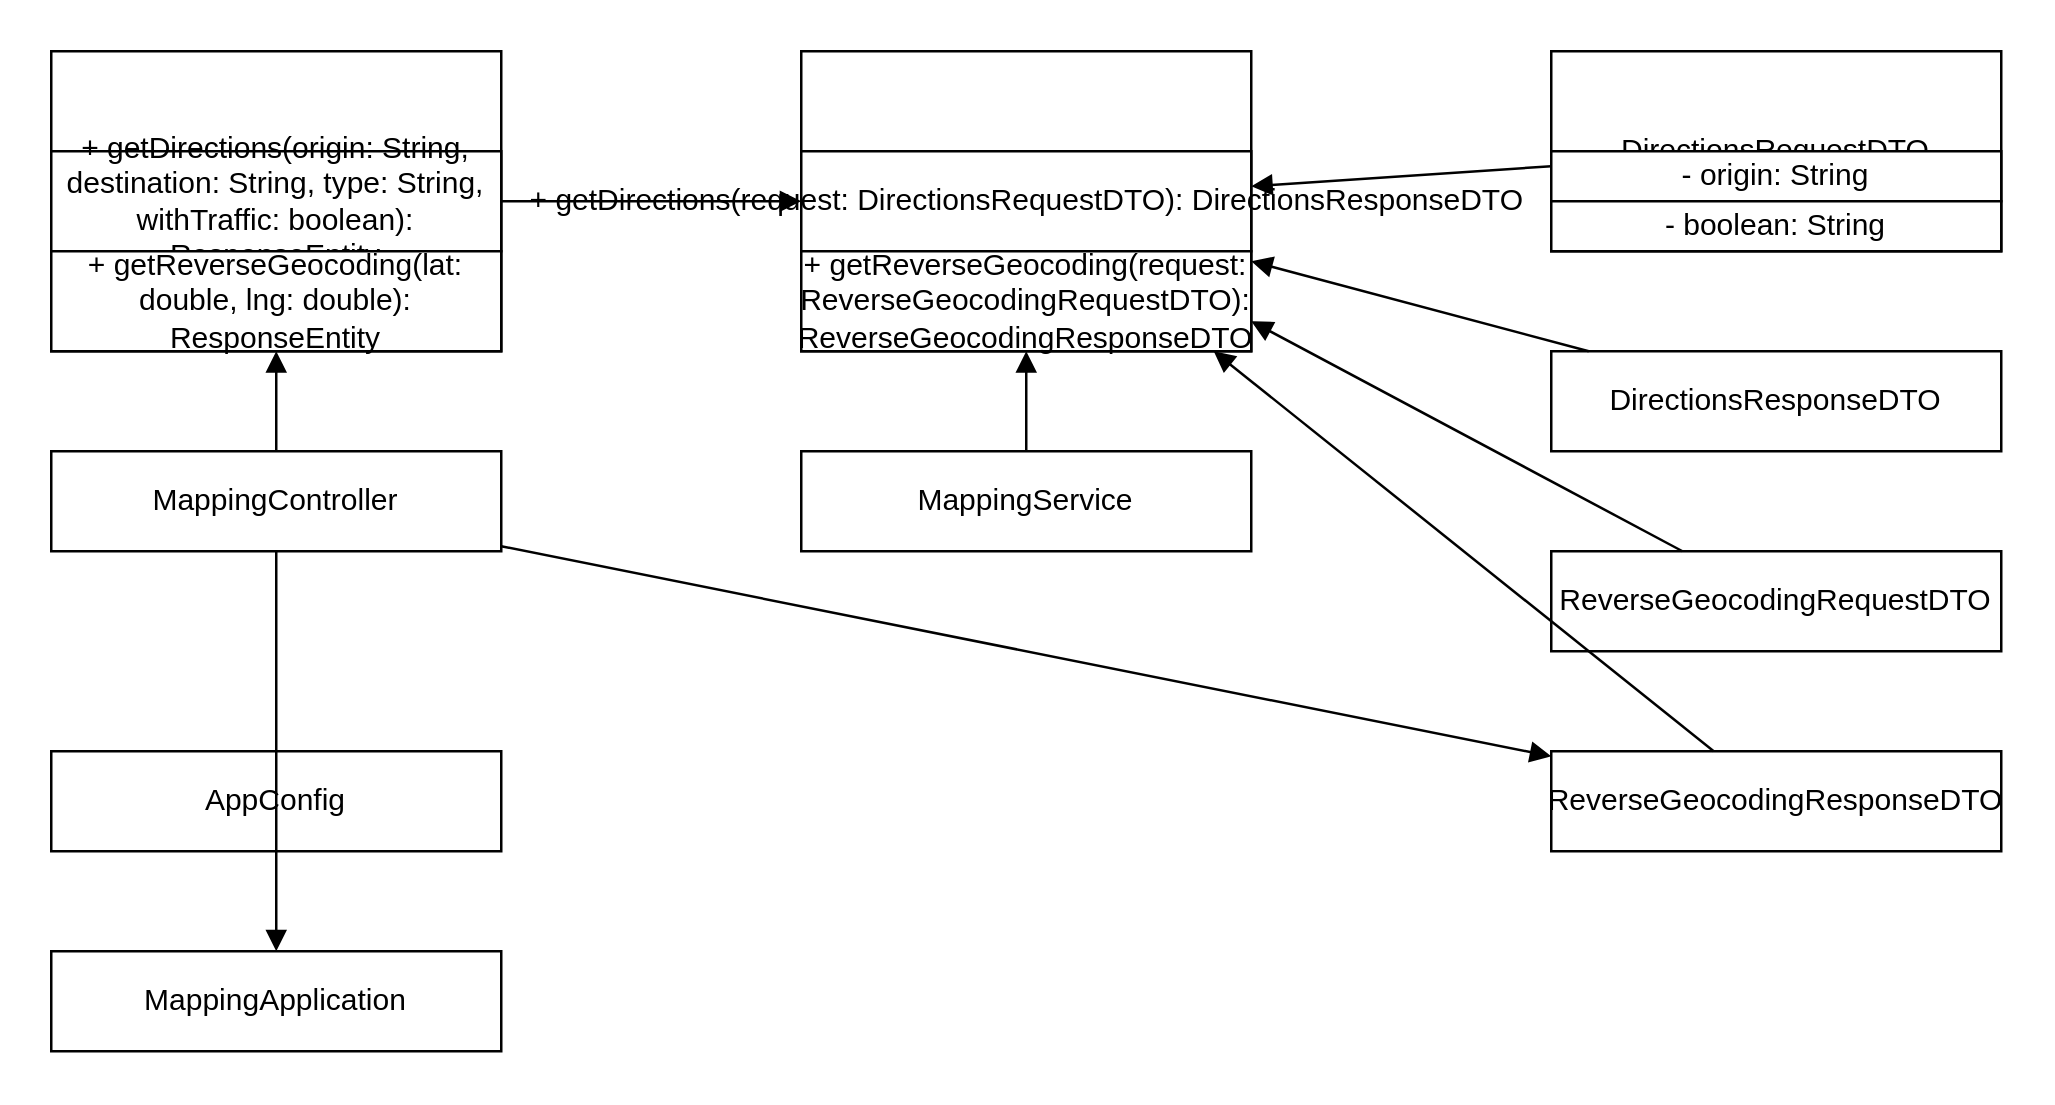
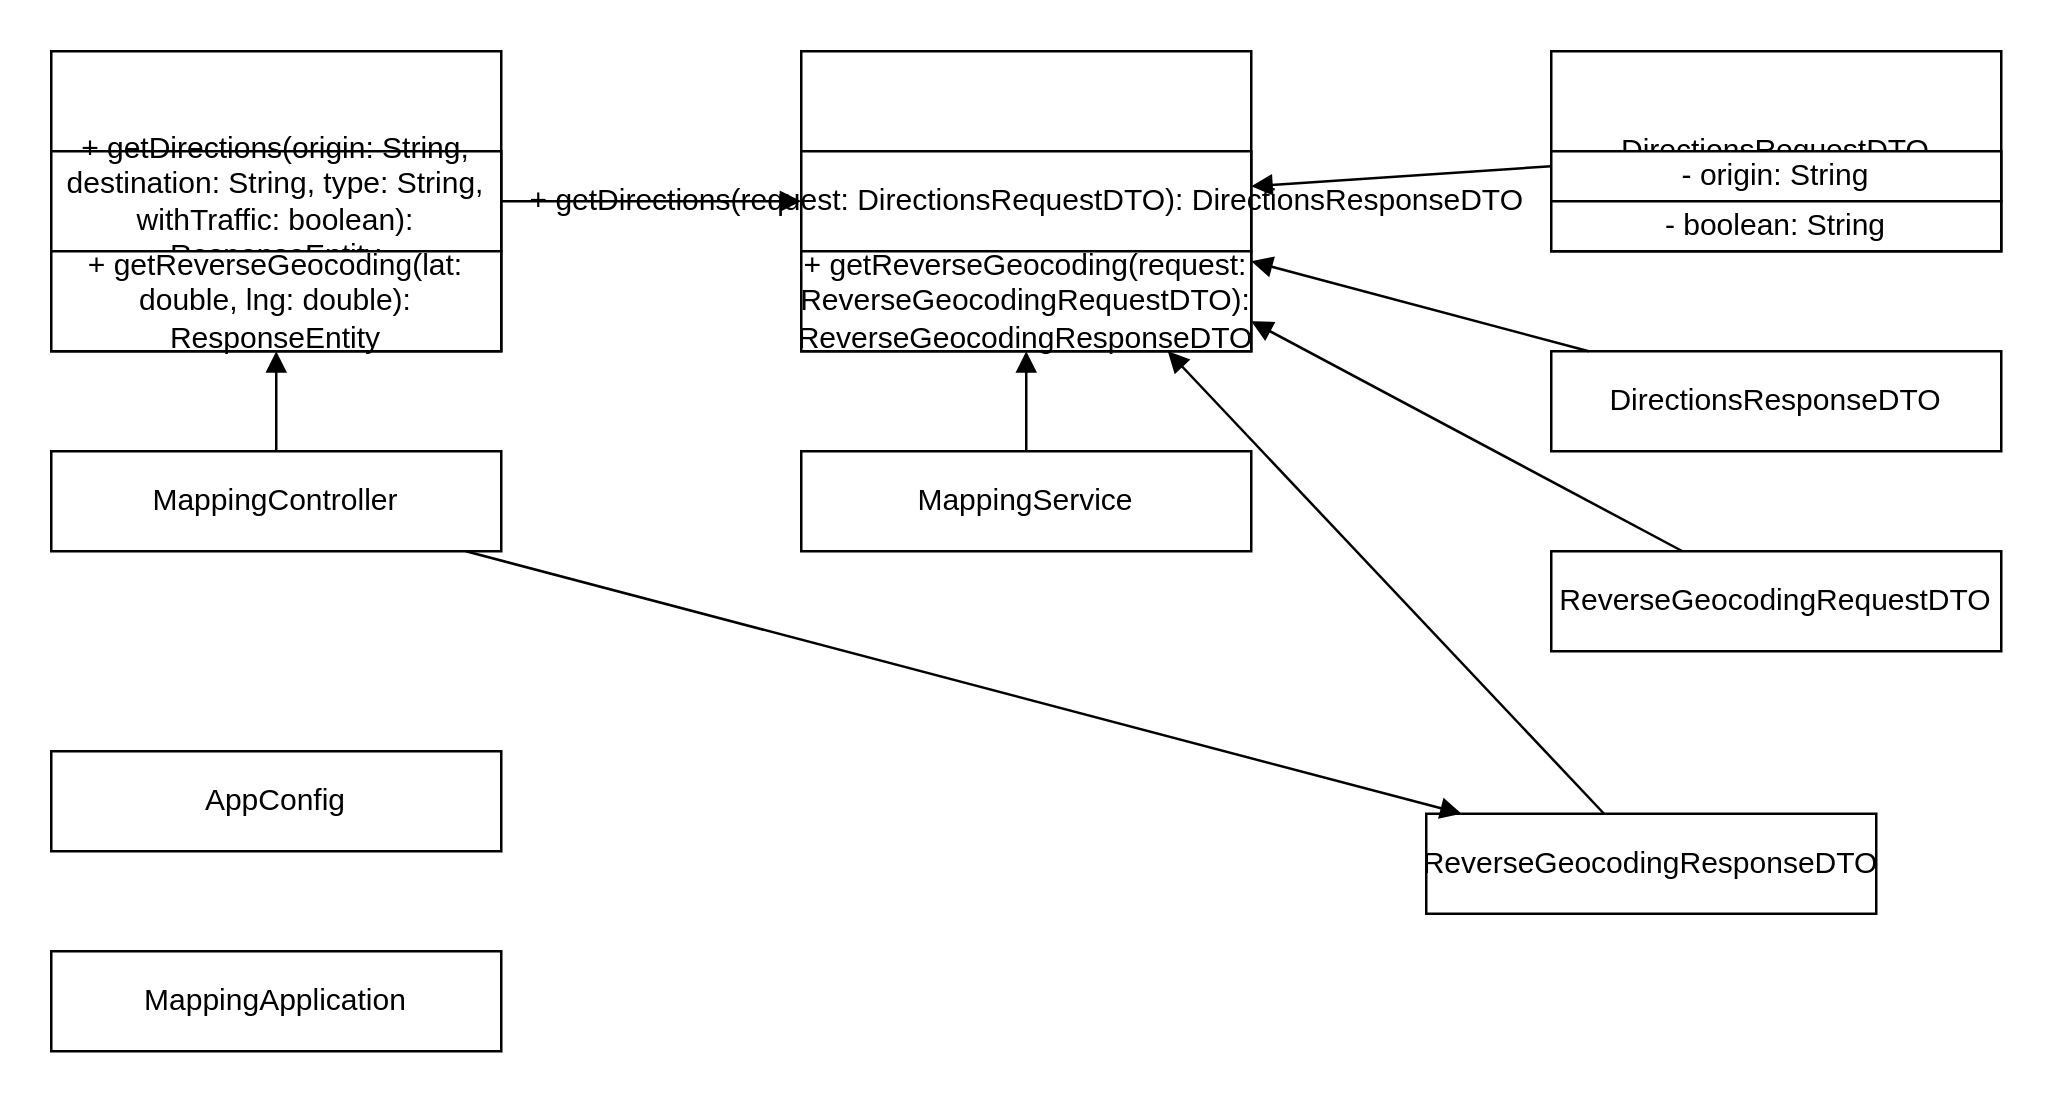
edge "MappingController" -> "MappingApplication": removed
node "ReverseGeocodingResponseDTO": moved (1776, 801) -> (1651, 864)
